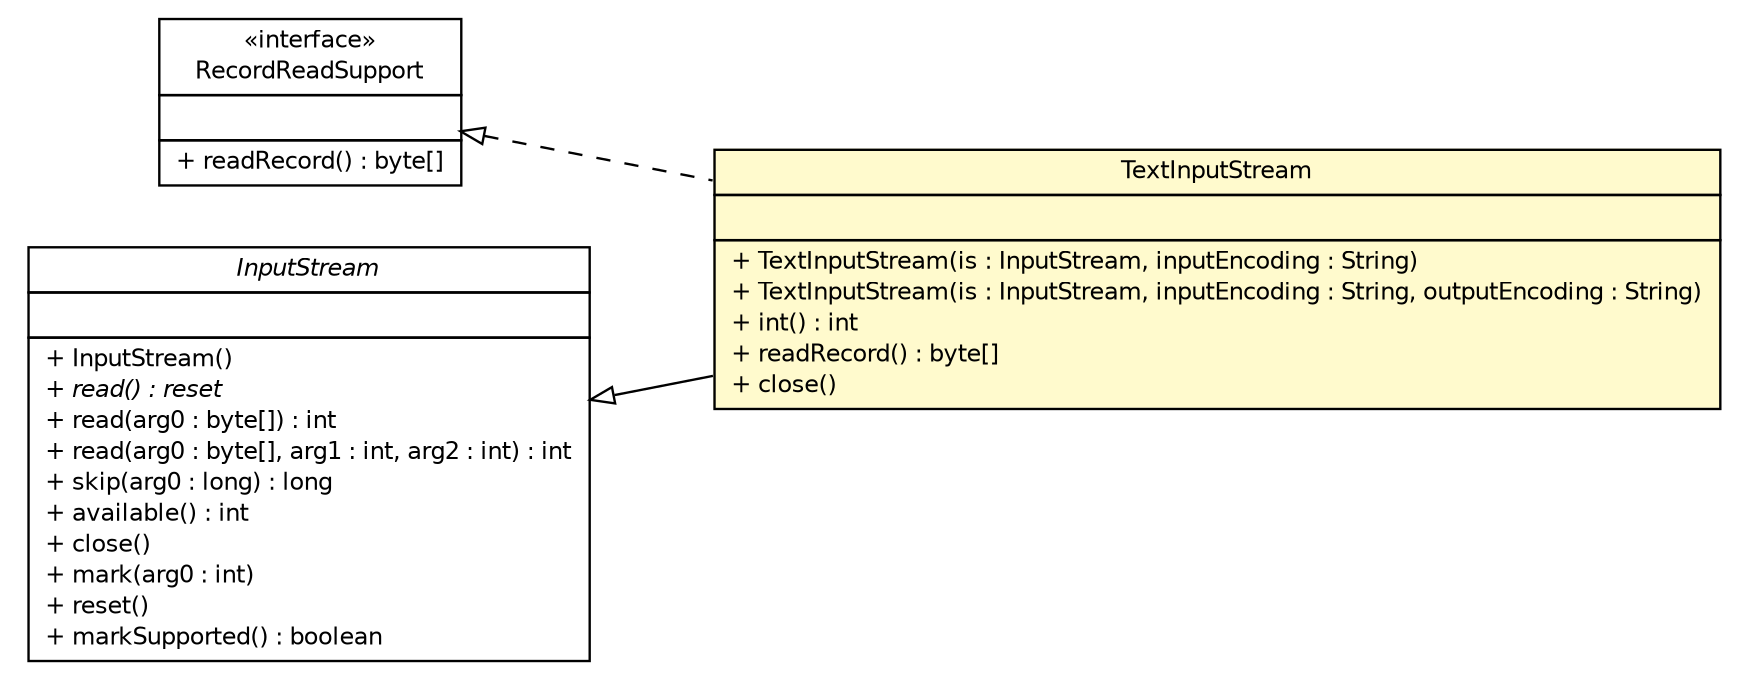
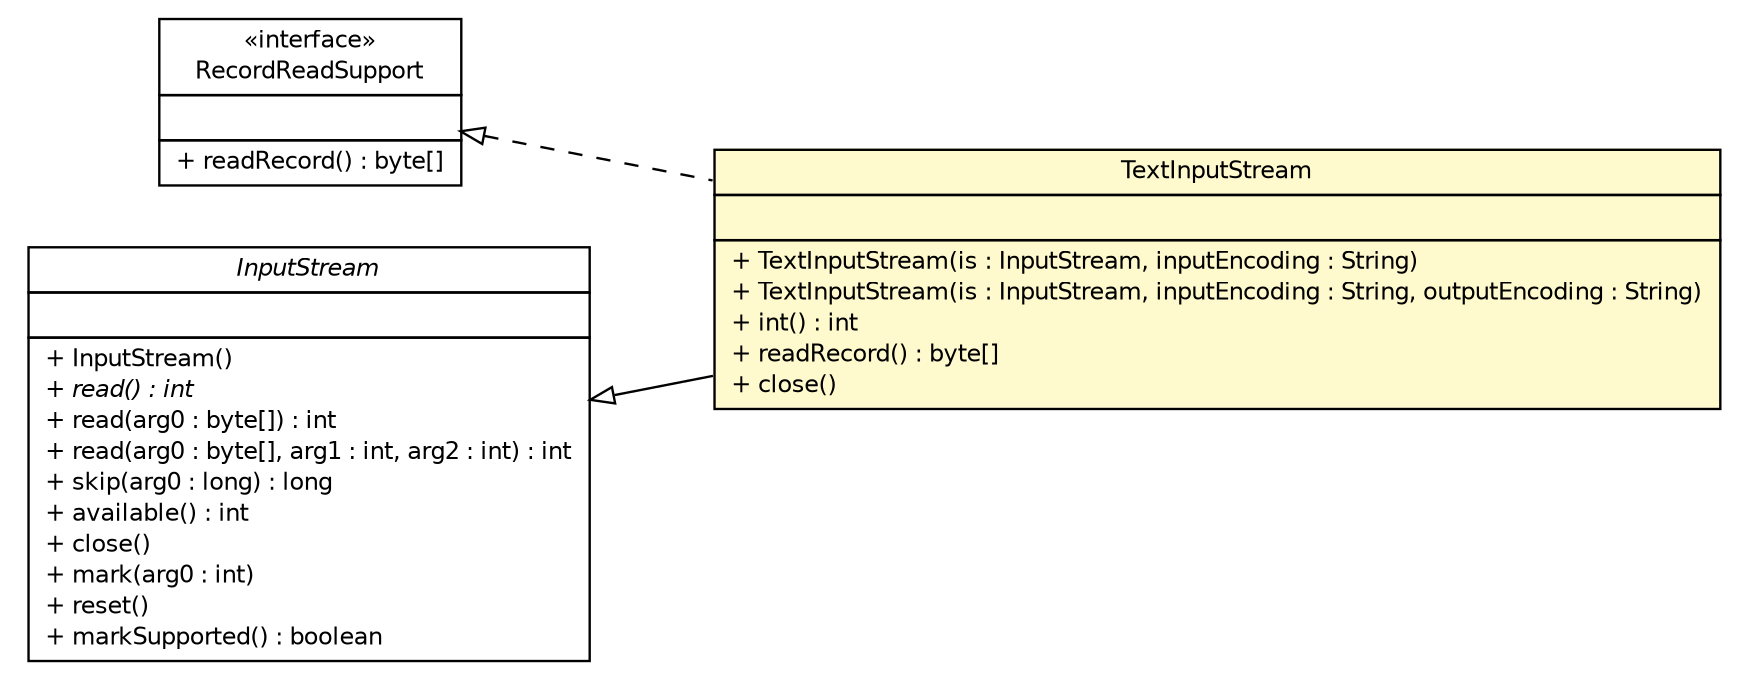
node "InputStream": text "+ read() : reset" -> "+ read() : int"
